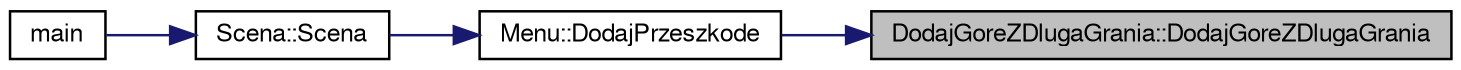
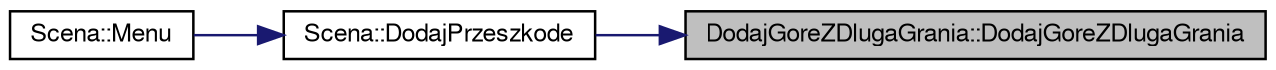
node "main": removed
node "Scena::Scena": label "Scena::Scena" -> "Scena::Menu"
node "Menu::DodajPrzeszkode": label "Menu::DodajPrzeszkode" -> "Scena::DodajPrzeszkode"
